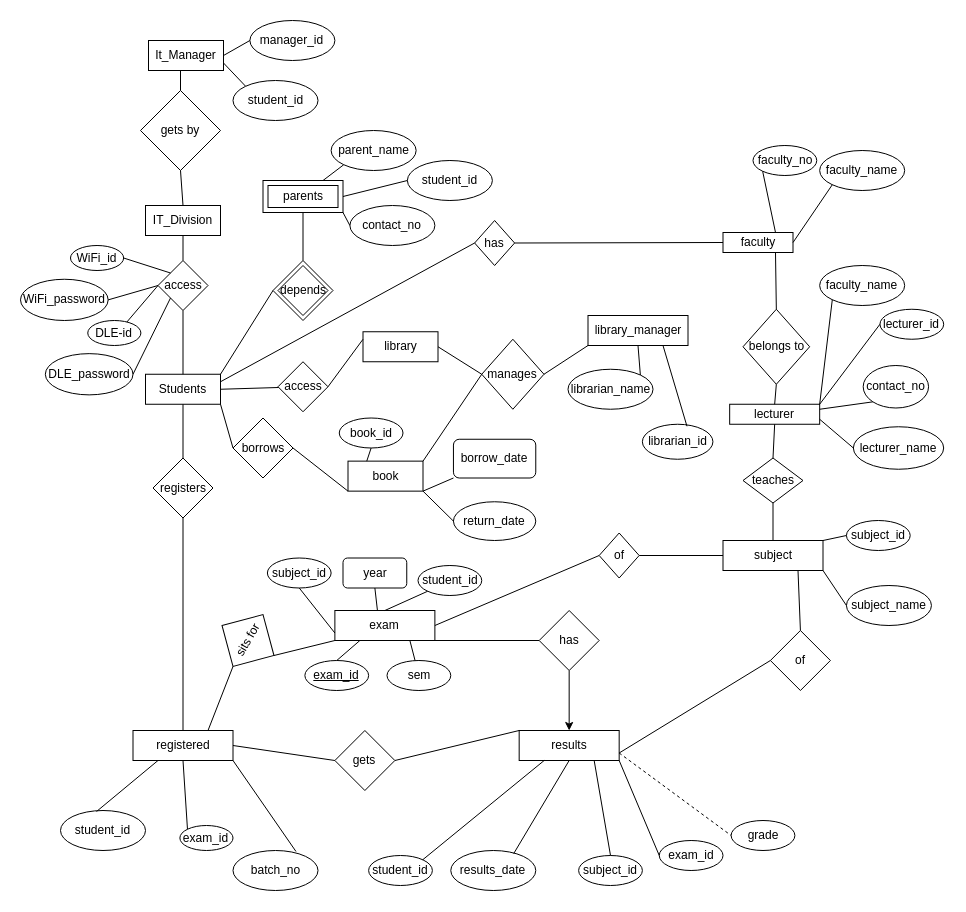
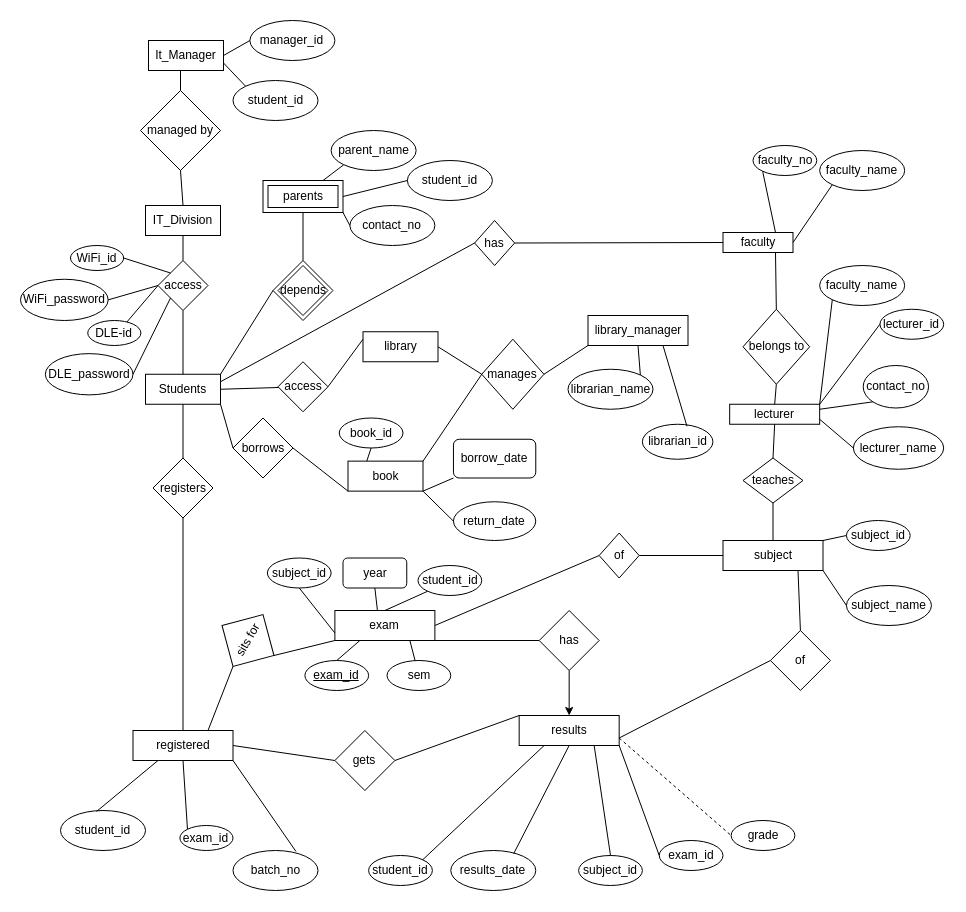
node "gets by": label "gets by" -> "managed by"
node "results": moved (569, 746) -> (569, 731)
